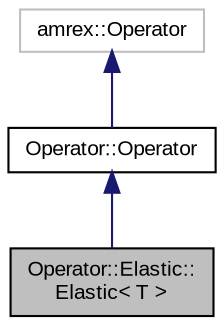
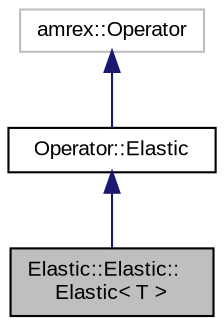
node "Operator::Operator": label "Operator::Operator" -> "Operator::Elastic"
node "Operator::Elastic:: Elastic< T >": label "Operator::Elastic:: Elastic< T >" -> "Elastic::Elastic:: Elastic< T >"
